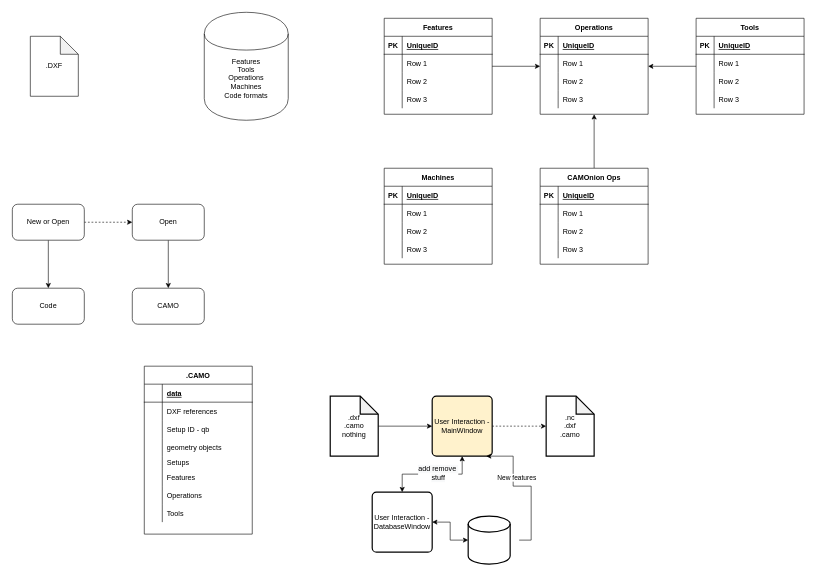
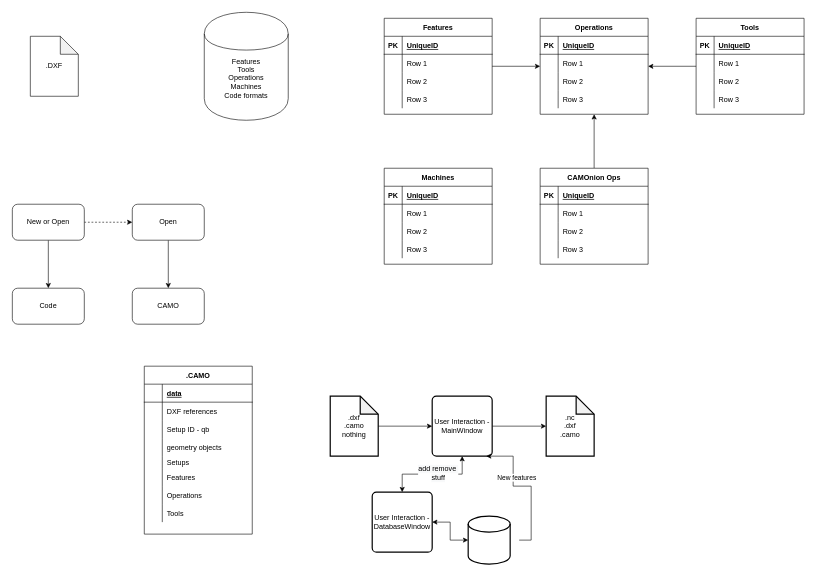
node "User Interaction - MainWindow": fillcolor #fff2cc -> #ffffff
edge "User Interaction - MainWindow" -> ".nc .dxf .camo": style dashed -> solid
